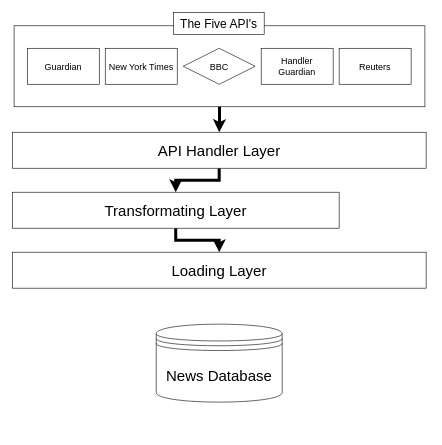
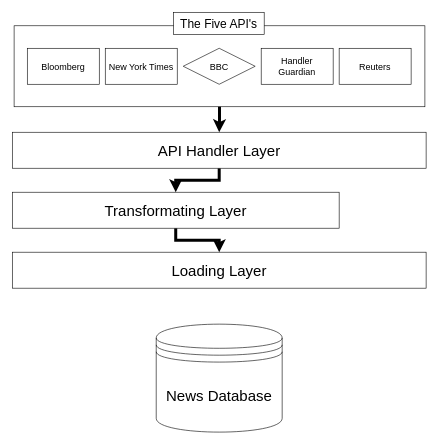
node "Guardian": label "Guardian" -> "Bloomberg"
node "News Database": size 126x78 -> 126x108
